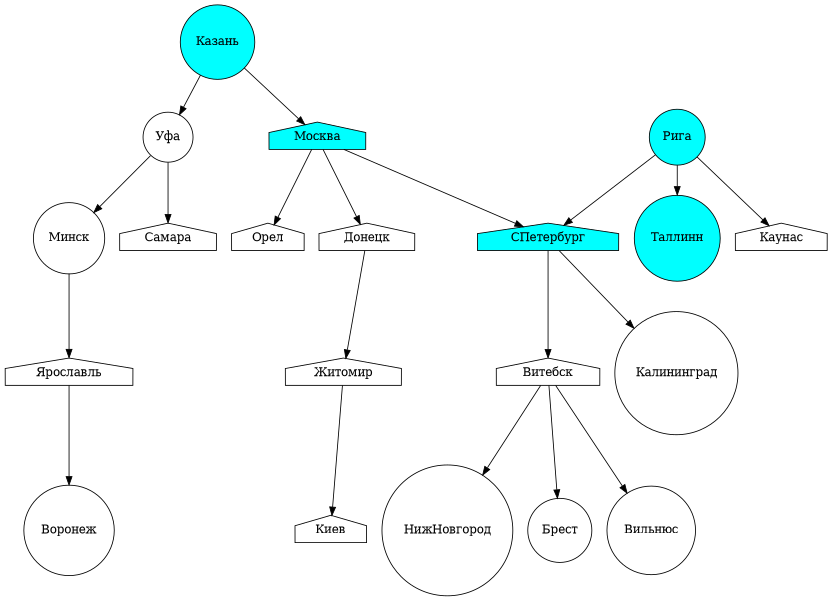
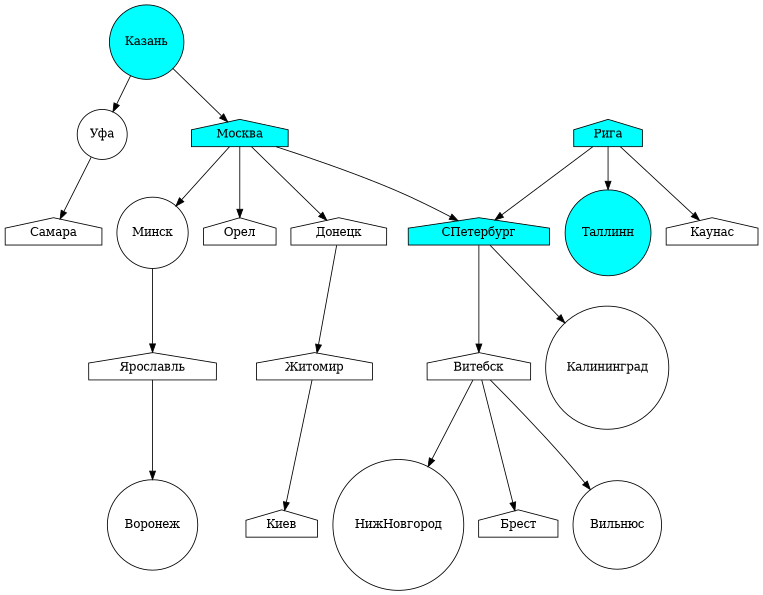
node "Рига": shape circle -> house
edge "Уфа" -> "Минск": now "Москва" -> "Минск"
node "Брест": shape circle -> house
